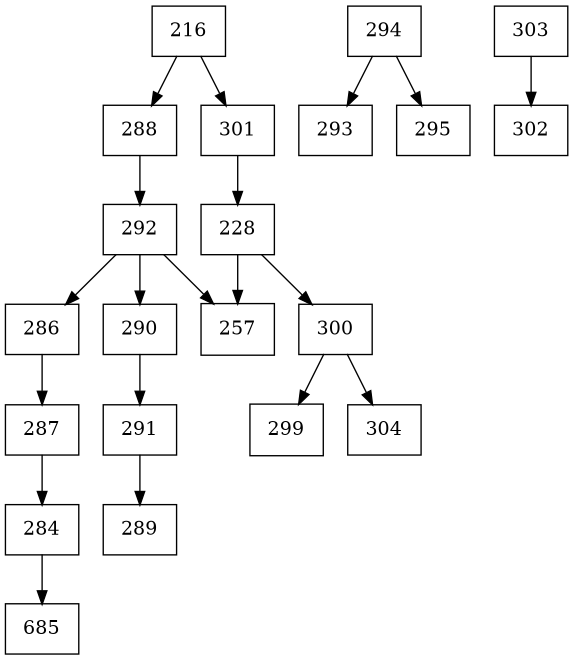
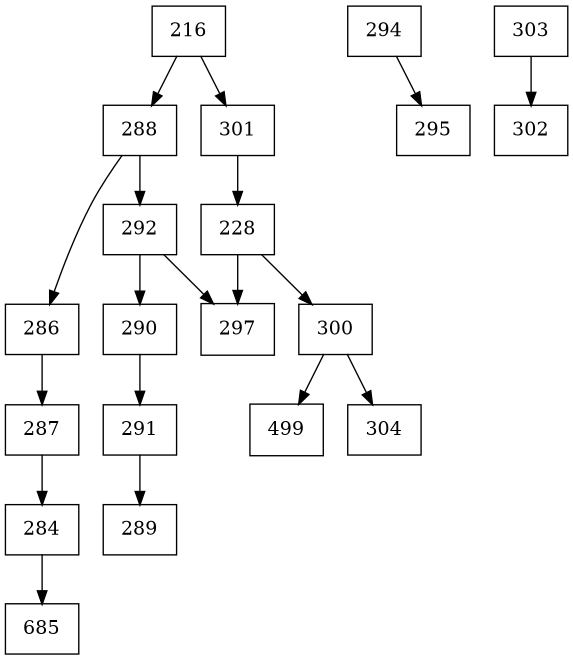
node "293": removed
edge "292" -> "286": now "288" -> "286"
node "257": label "257" -> "297"
node "299": label "299" -> "499"
